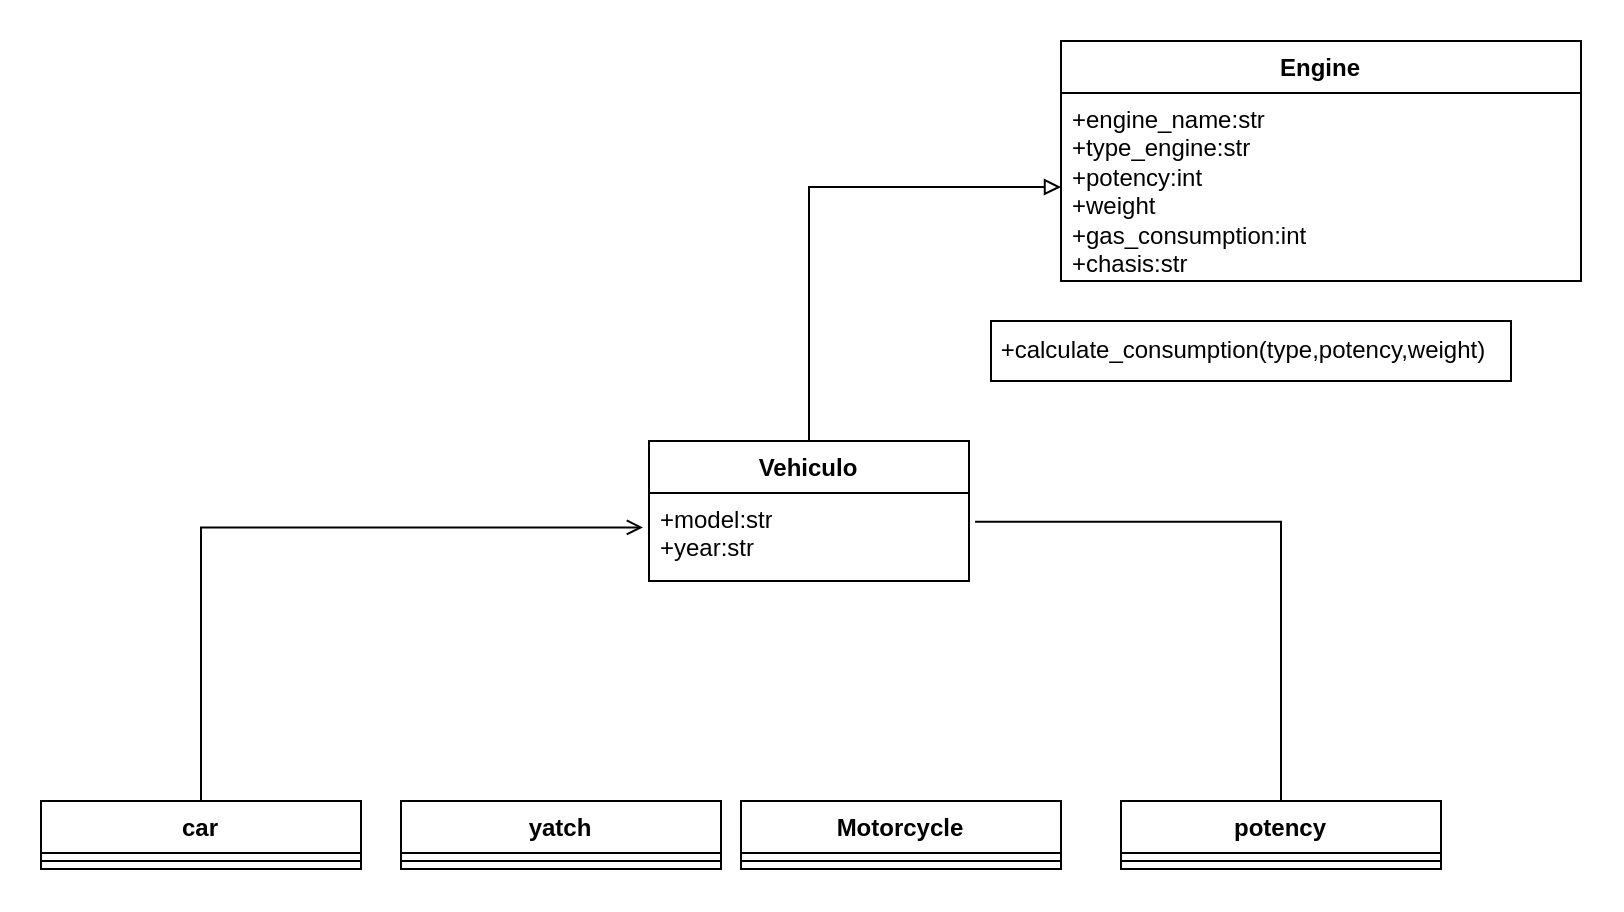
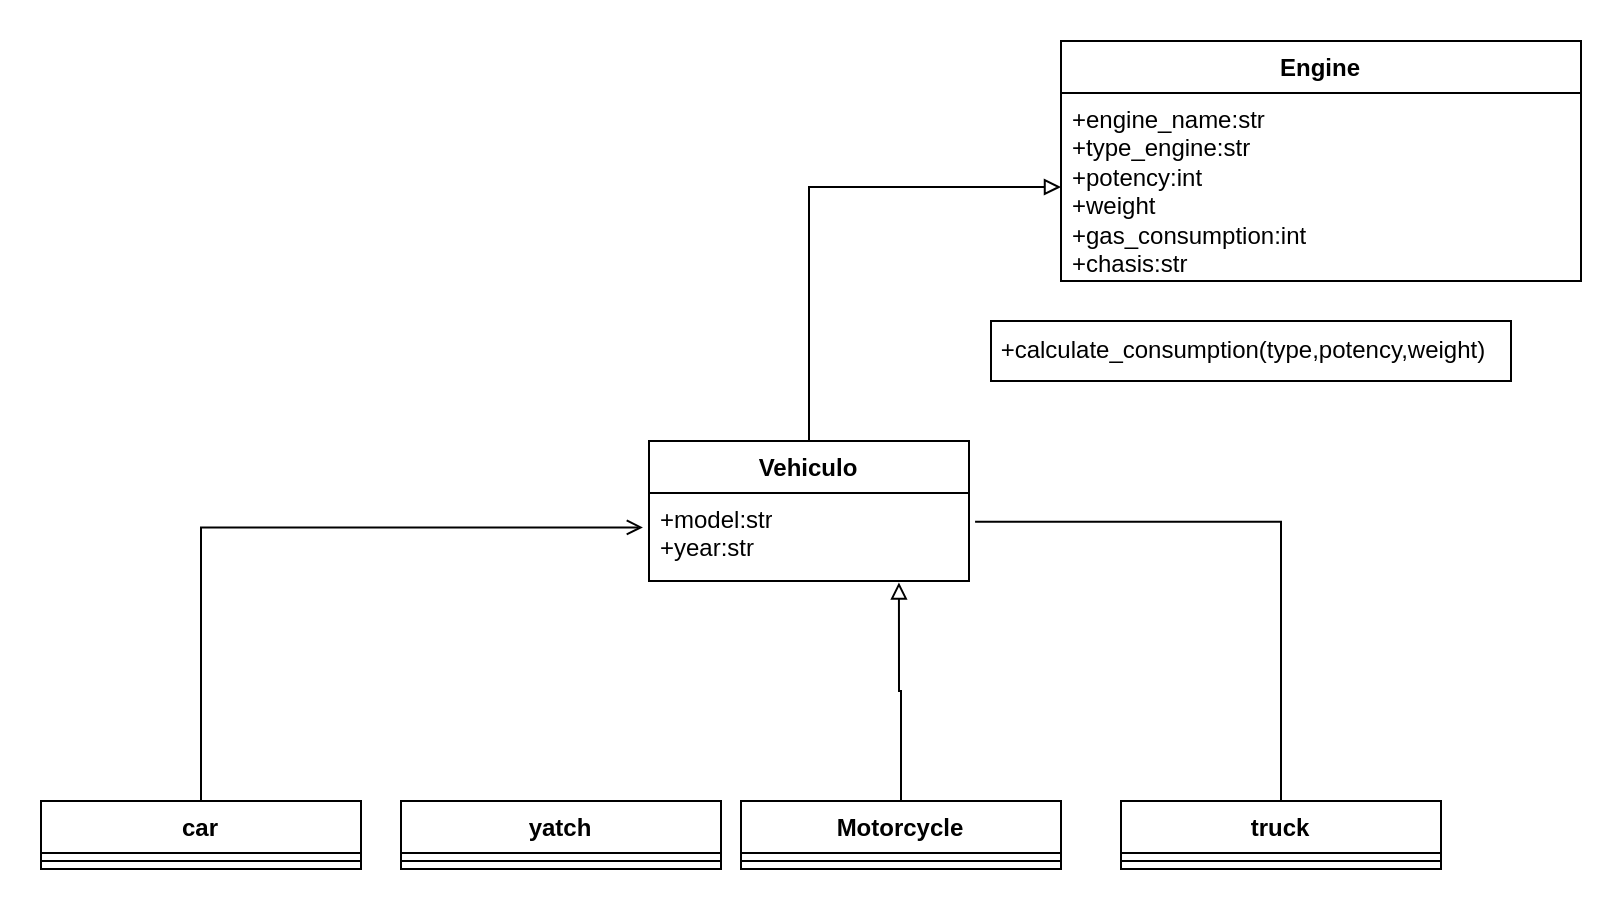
edge "Motorcycle" -> "+model:str +year:str": added
node "potency": label "potency" -> "truck"
